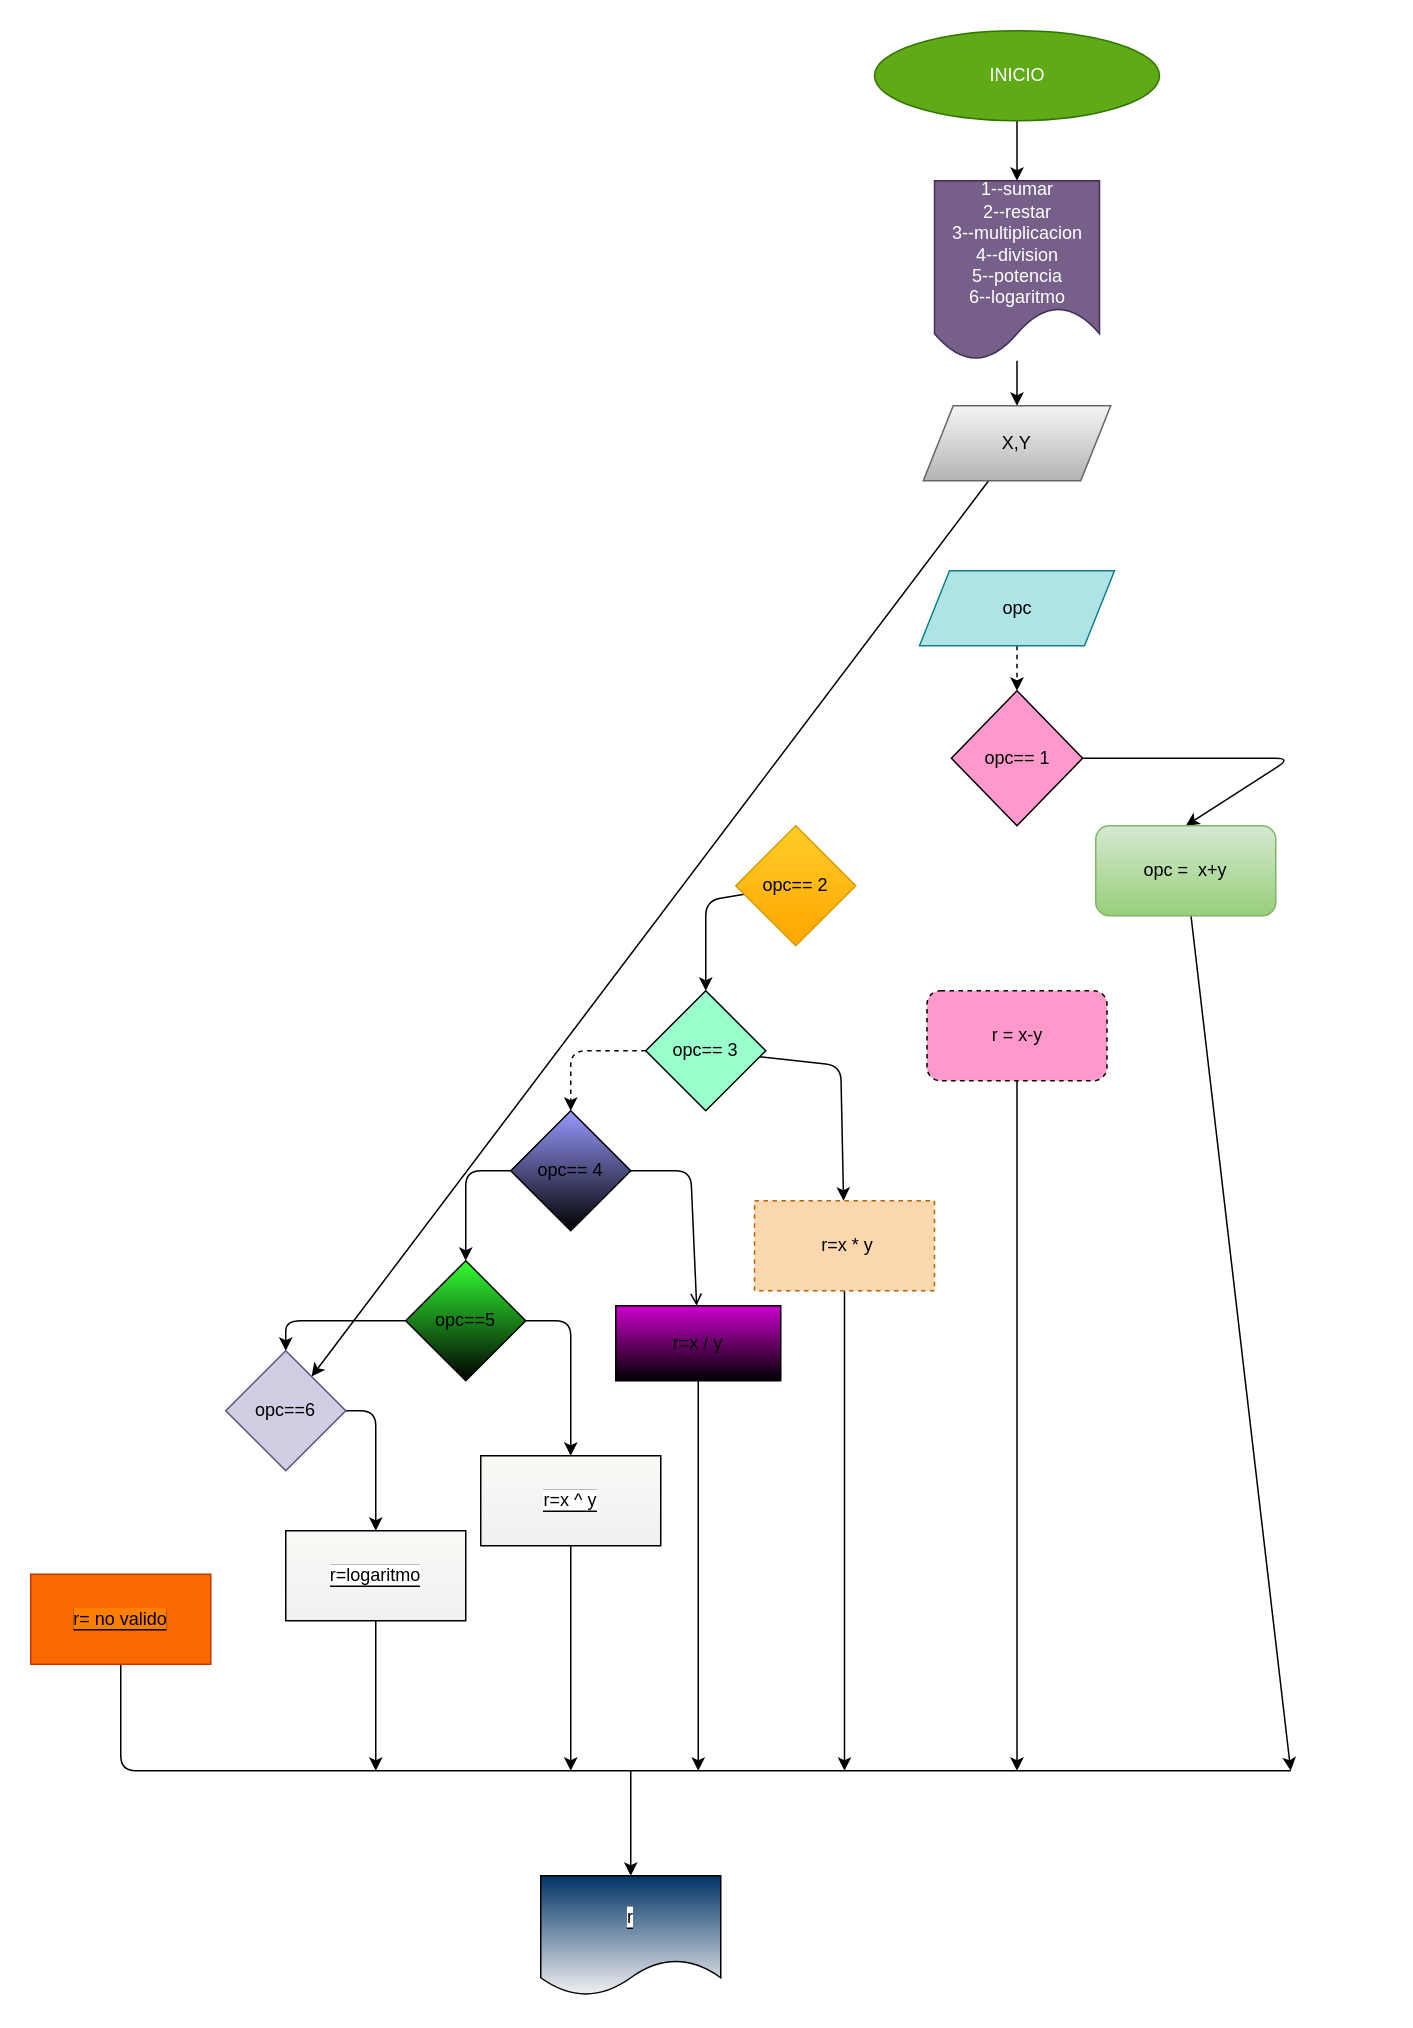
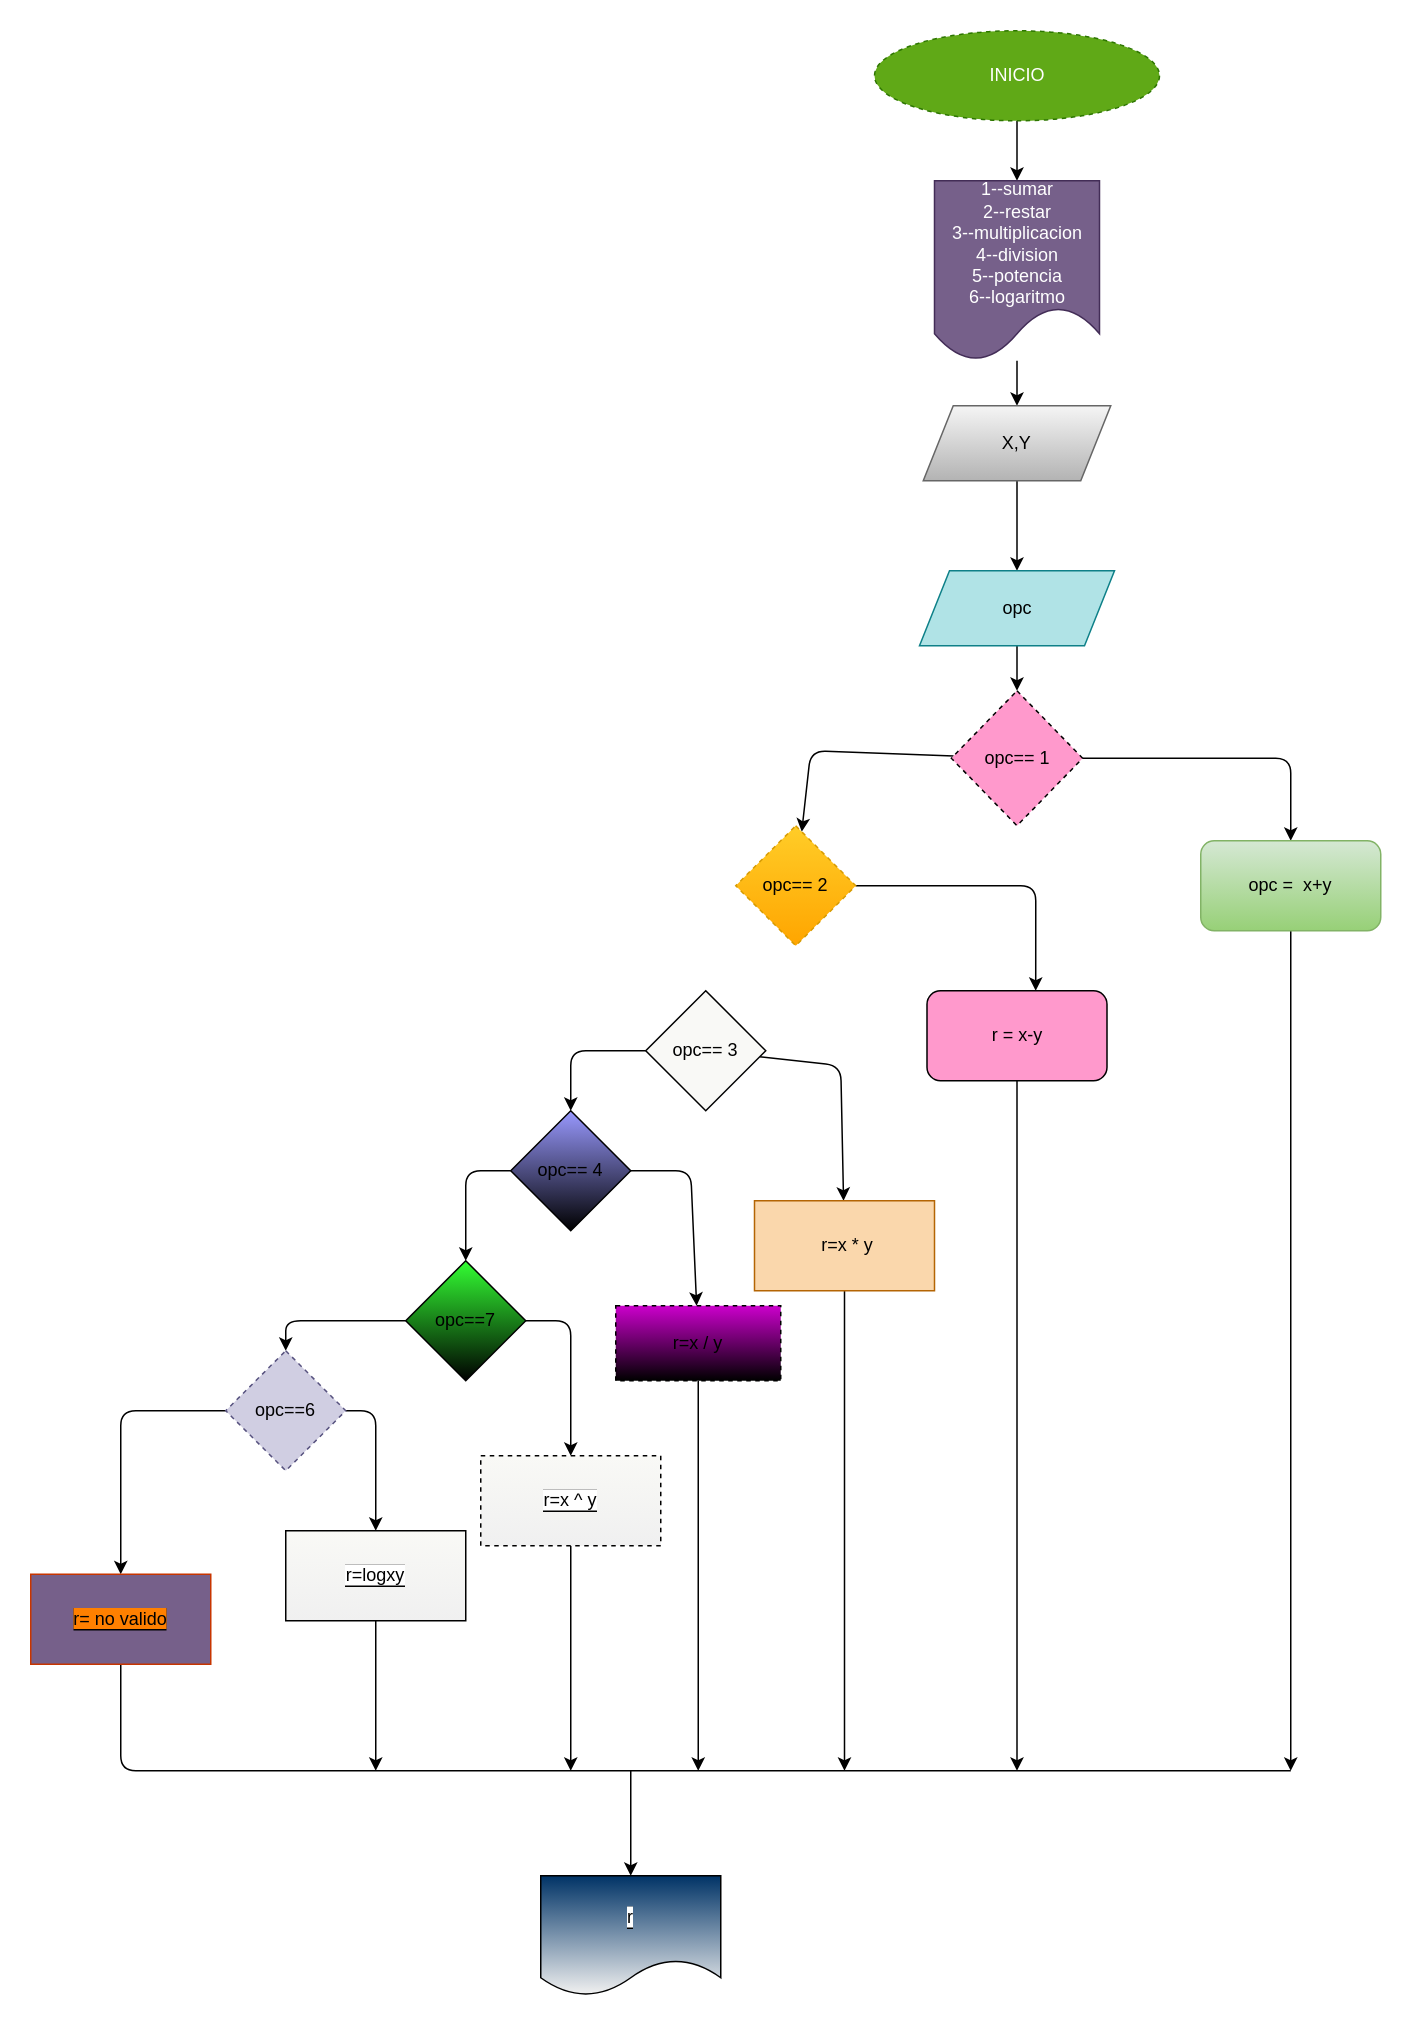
node "INICIO": style solid -> dashed
edge "opc" -> "opc== 1": style dashed -> solid
edge "opc== 1" -> "opc== 2": added
node "opc== 1": style solid -> dashed
node "opc = x+y": moved (1186, 871) -> (1291, 886)
node "opc== 2": style solid -> dashed
edge "opc== 2" -> "r = x-y": added
edge "X,Y" -> "opc==6": now "X,Y" -> "opc"
edge "opc== 2" -> "opc== 3": removed
node "r = x-y": style dashed -> solid
edge "opc== 3" -> "opc== 4": style dashed -> solid
node "opc== 3": fillcolor #99ffcc -> #f9f9f6
node "r=x * y": style dashed -> solid
edge "opc== 4" -> "r=x / y": arrowhead open -> classic
node "opc==5": label "opc==5" -> "opc==7"
node "r=x / y": style solid -> dashed
node "opc==6": style solid -> dashed
edge "opc==6" -> "r= no valido": added
node "r=x ^ y": style solid -> dashed
node "r=logaritmo": label "r=logaritmo" -> "r=logxy"
node "r= no valido": fillcolor #fa6800 -> #76608a
